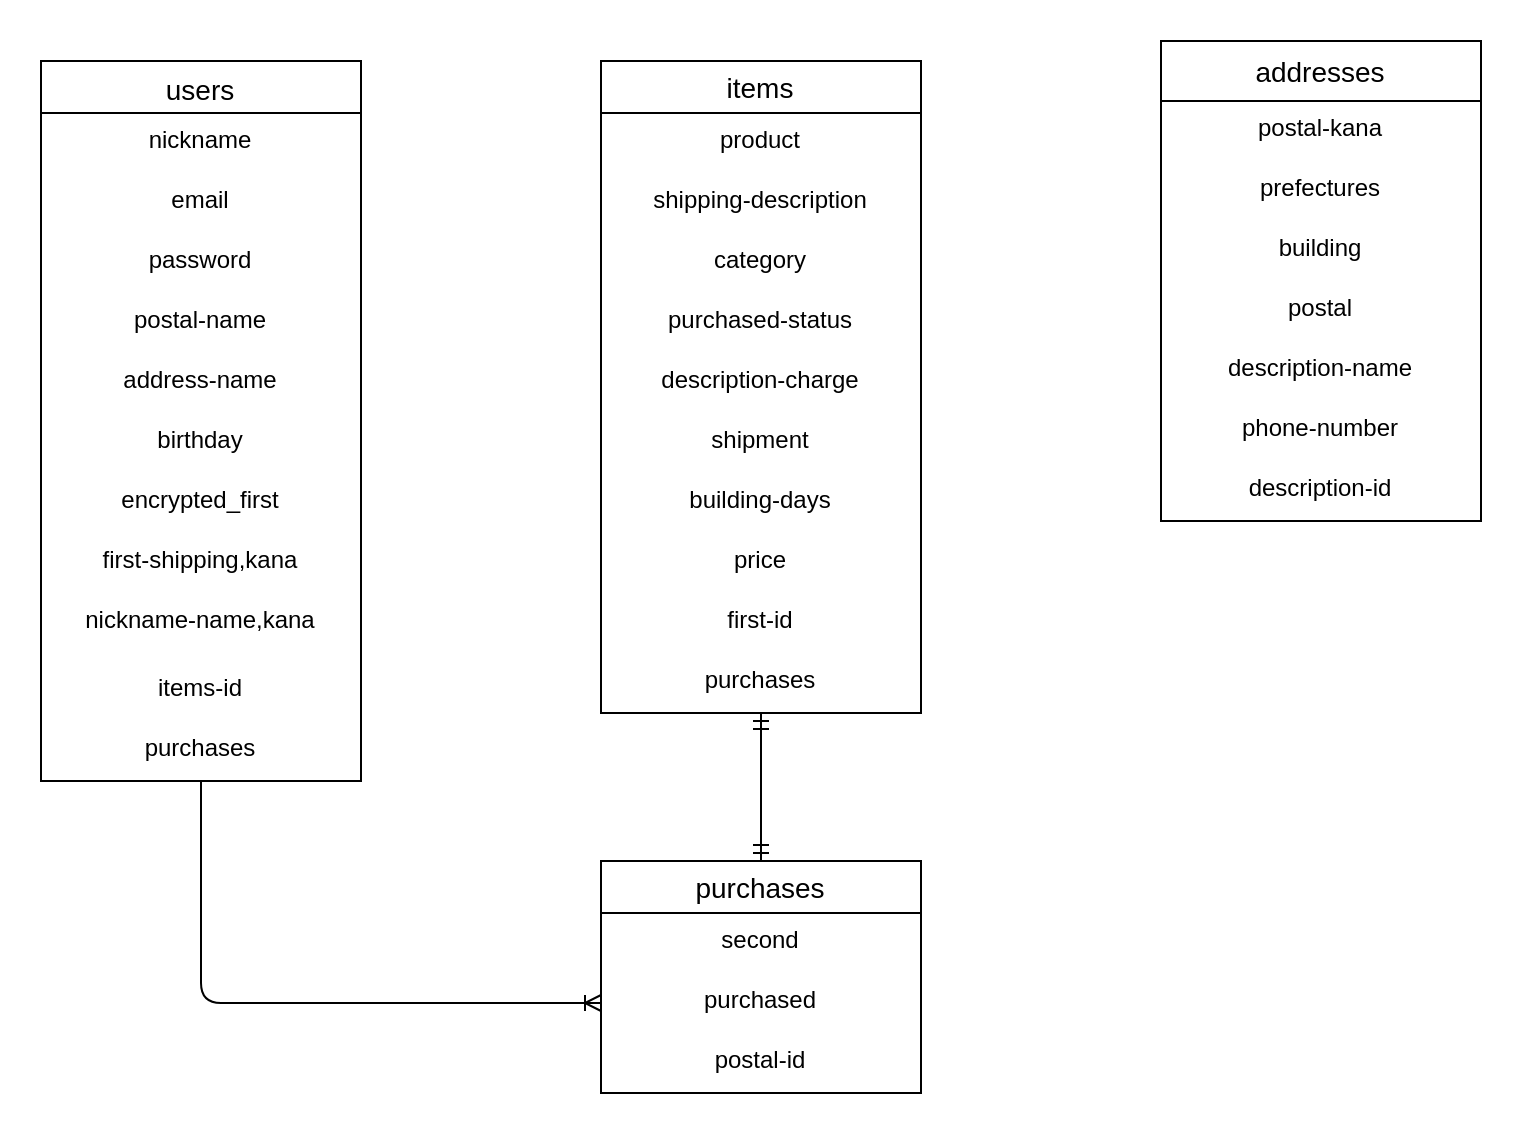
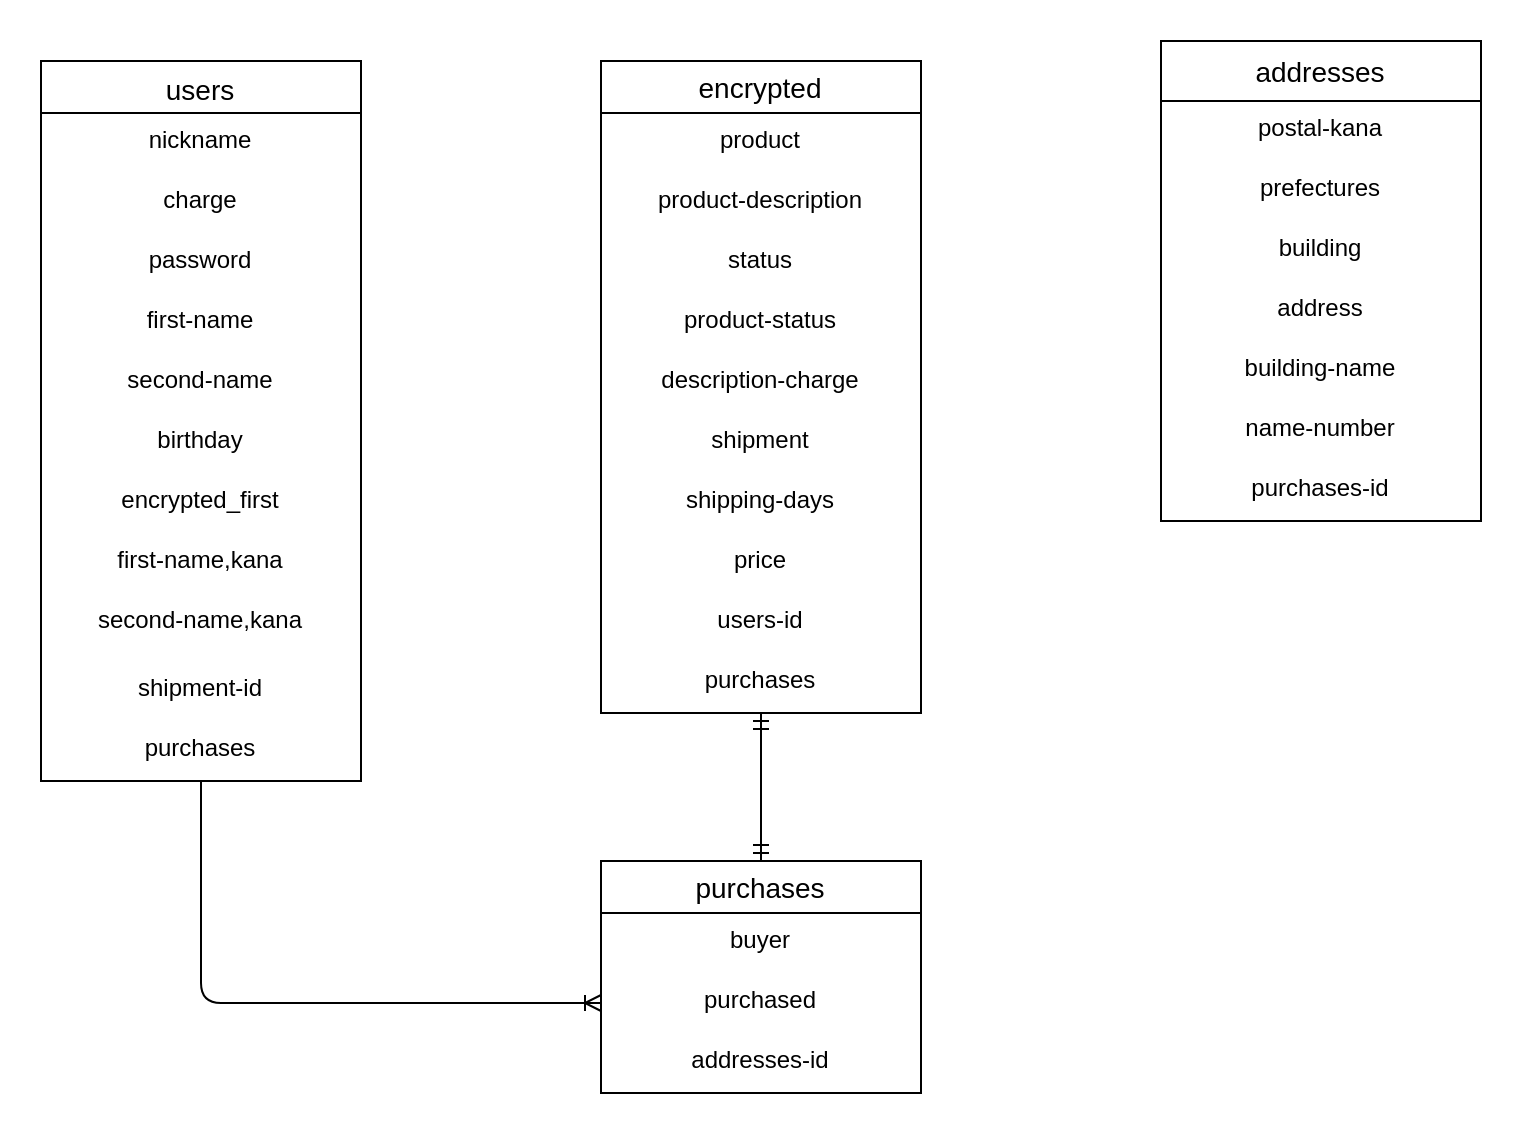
node "items": label "items" -> "encrypted"
node "email": label "email" -> "charge"
node "shipping-description": label "shipping-description" -> "product-description"
node "category": label "category" -> "status"
node "postal": label "postal" -> "address"
node "postal-name": label "postal-name" -> "first-name"
node "purchased-status": label "purchased-status" -> "product-status"
node "description-name": label "description-name" -> "building-name"
node "address-name": label "address-name" -> "second-name"
node "phone-number": label "phone-number" -> "name-number"
node "description-id": label "description-id" -> "purchases-id"
node "building-days": label "building-days" -> "shipping-days"
node "first-shipping,kana": label "first-shipping,kana" -> "first-name,kana"
node "nickname-name,kana": label "nickname-name,kana" -> "second-name,kana"
node "first-id": label "first-id" -> "users-id"
node "items-id": label "items-id" -> "shipment-id"
node "second": label "second" -> "buyer"
node "postal-id": label "postal-id" -> "addresses-id"
